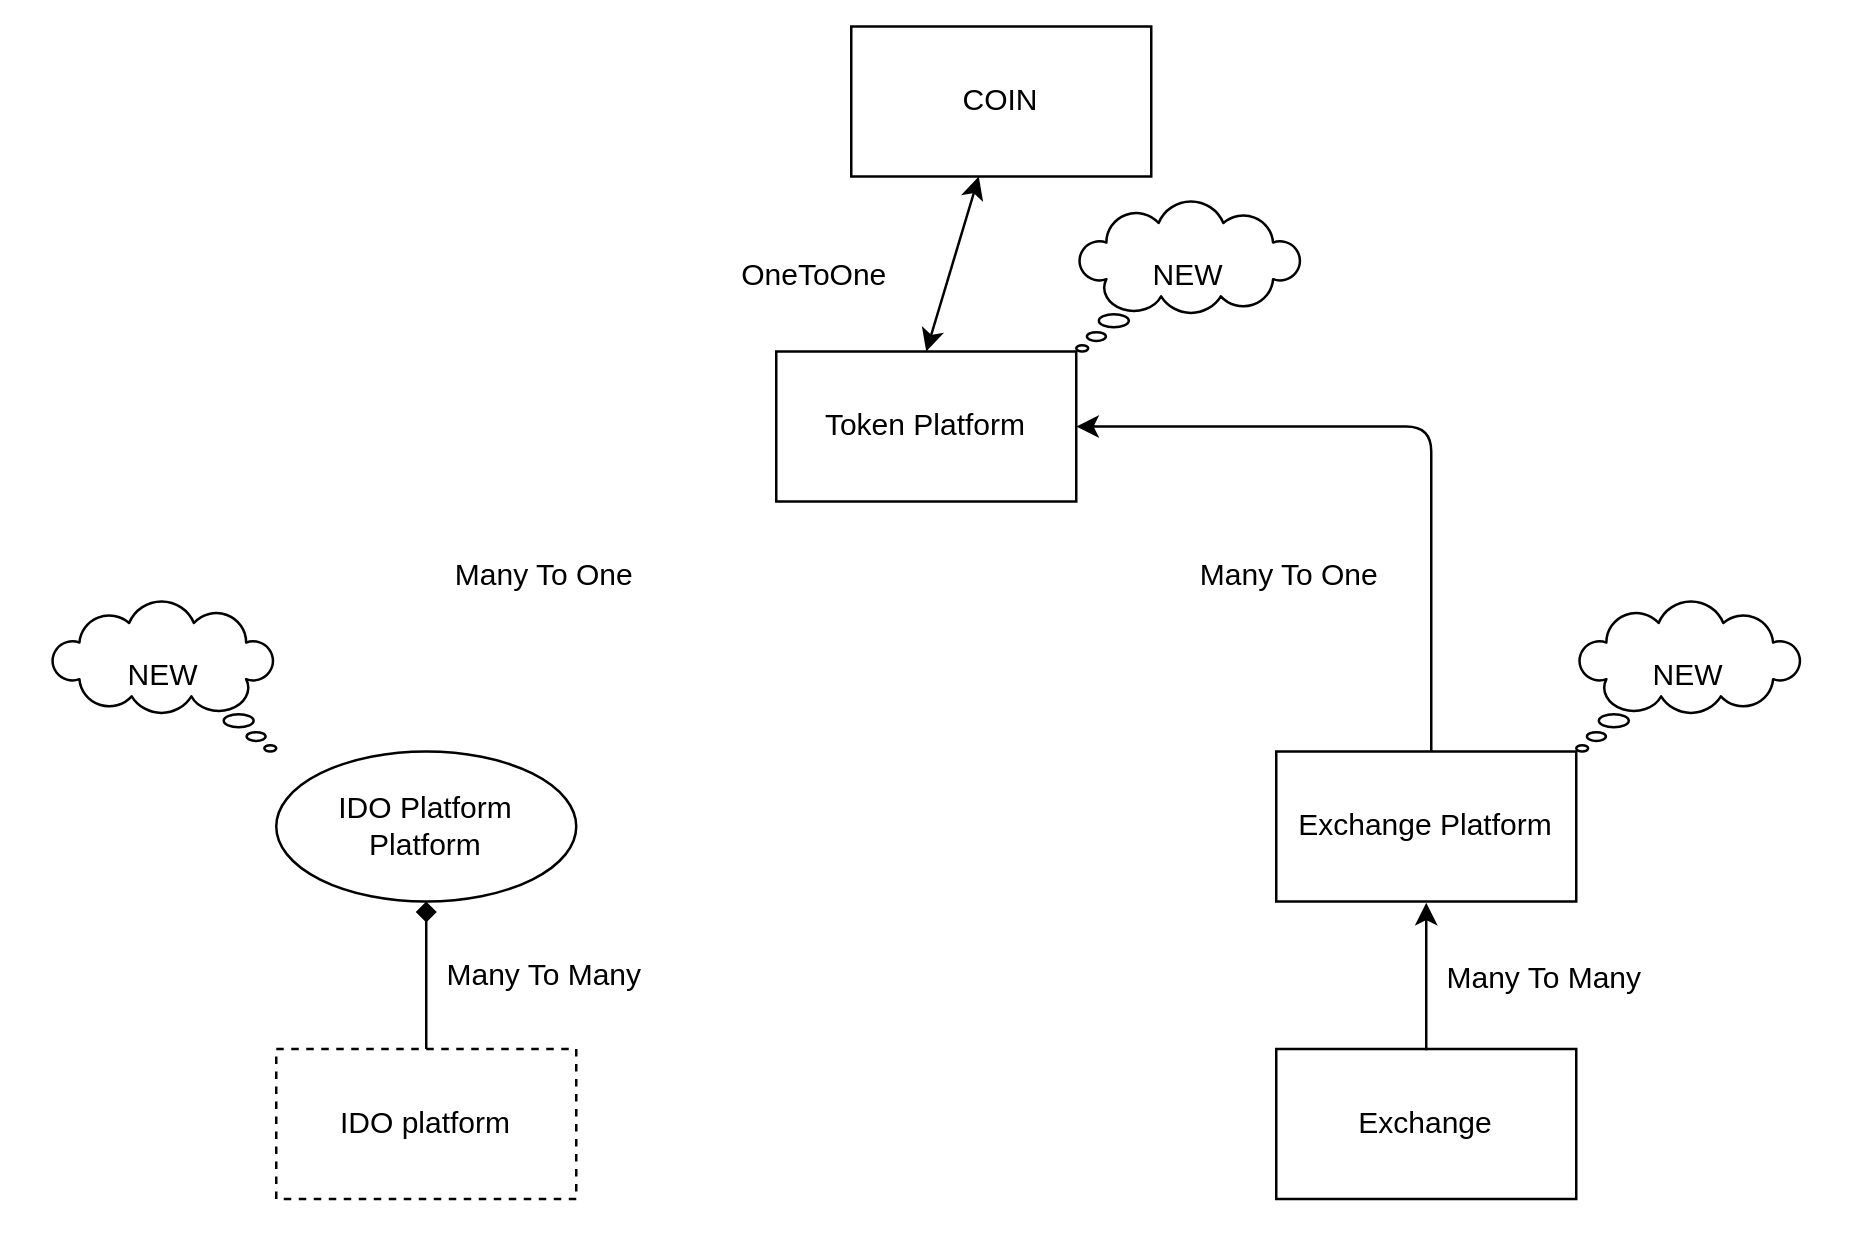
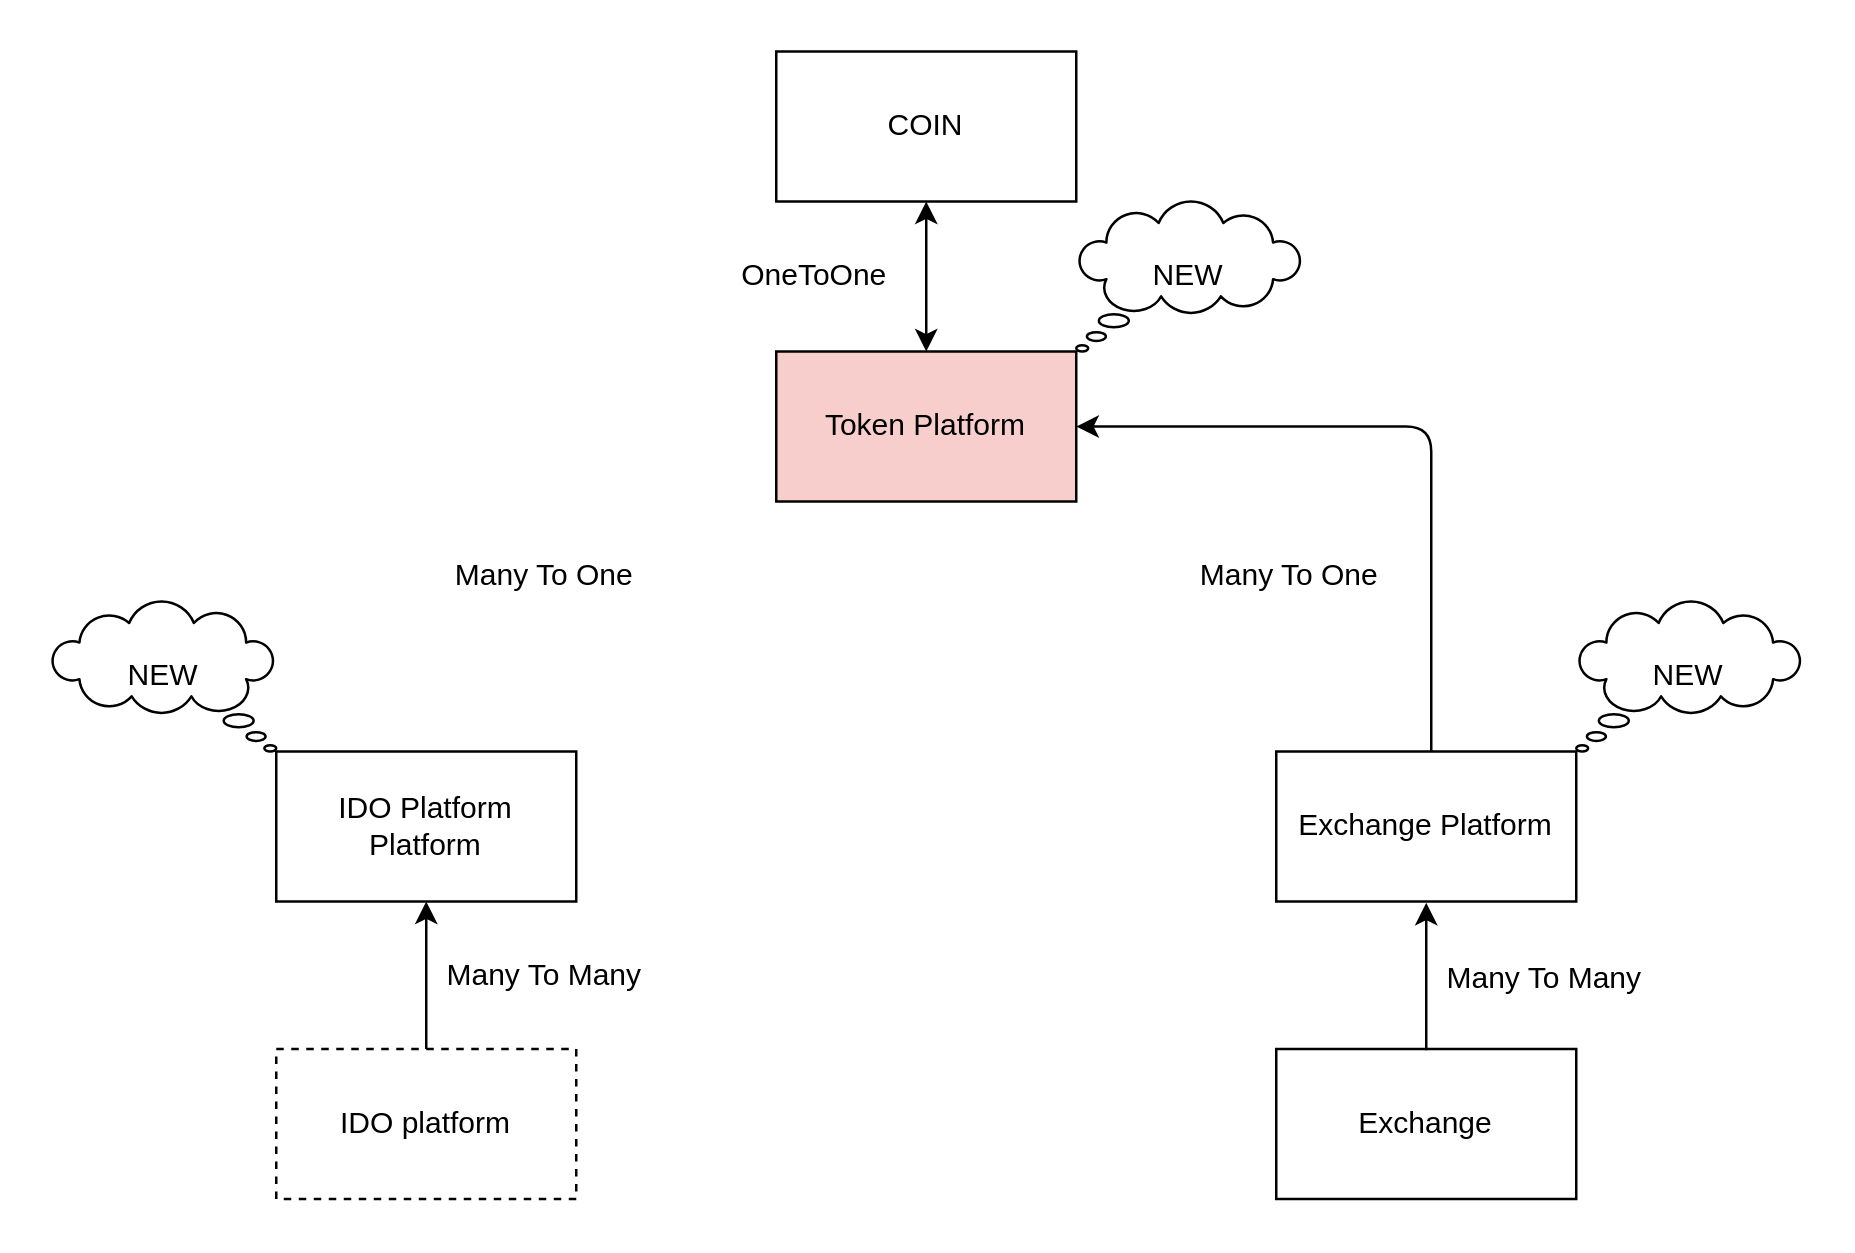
node "COIN": moved (1001, 101) -> (926, 126)
node "Token Platform": fillcolor #ffffff -> #f8cecc
node "IDO Platform Platform": shape ellipse -> rectangle
edge "IDO platform" -> "IDO Platform Platform": arrowhead diamond -> classic
